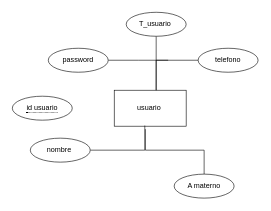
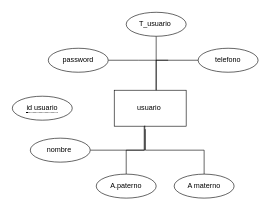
edge "usuario" -- "A.paterno": added
node "A.paterno": added
